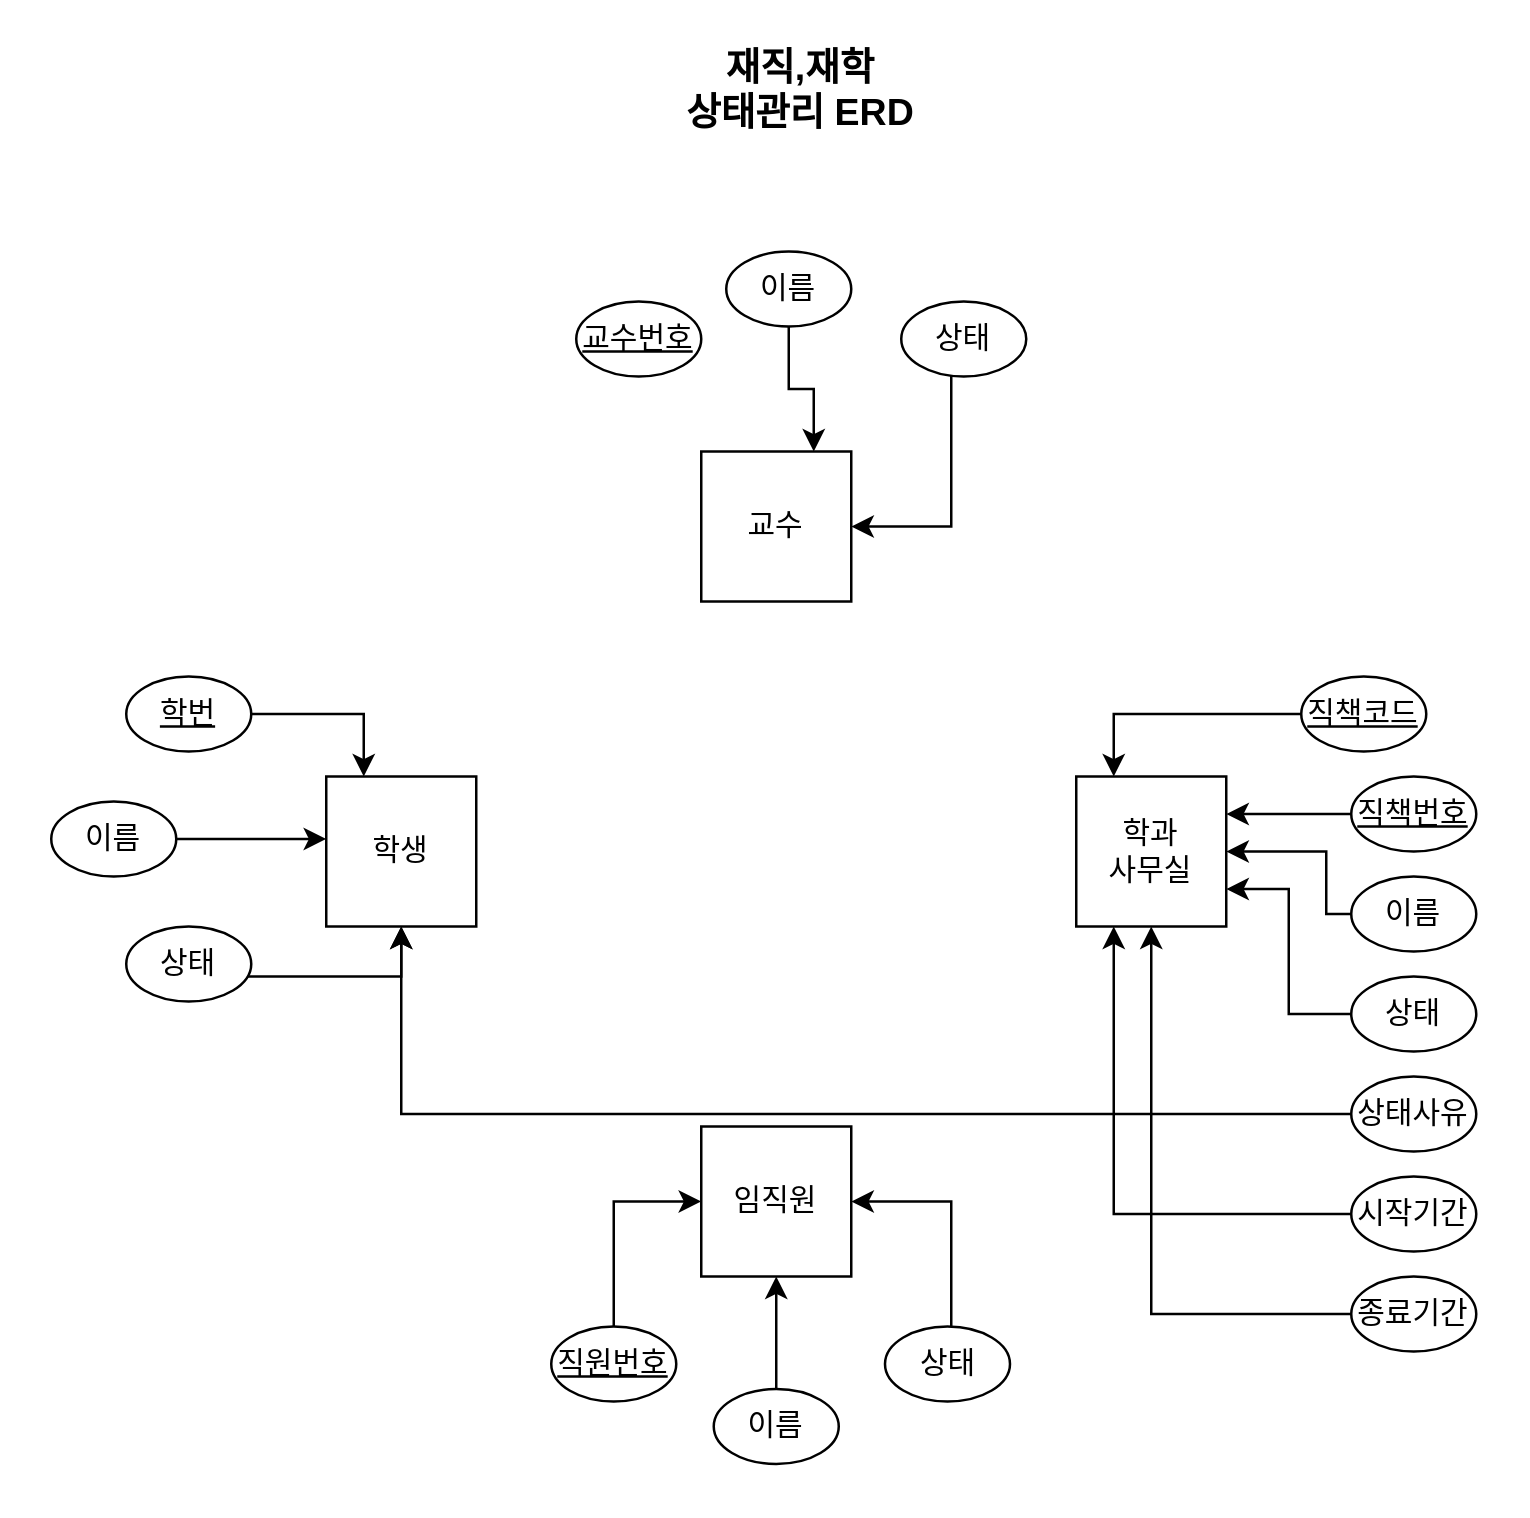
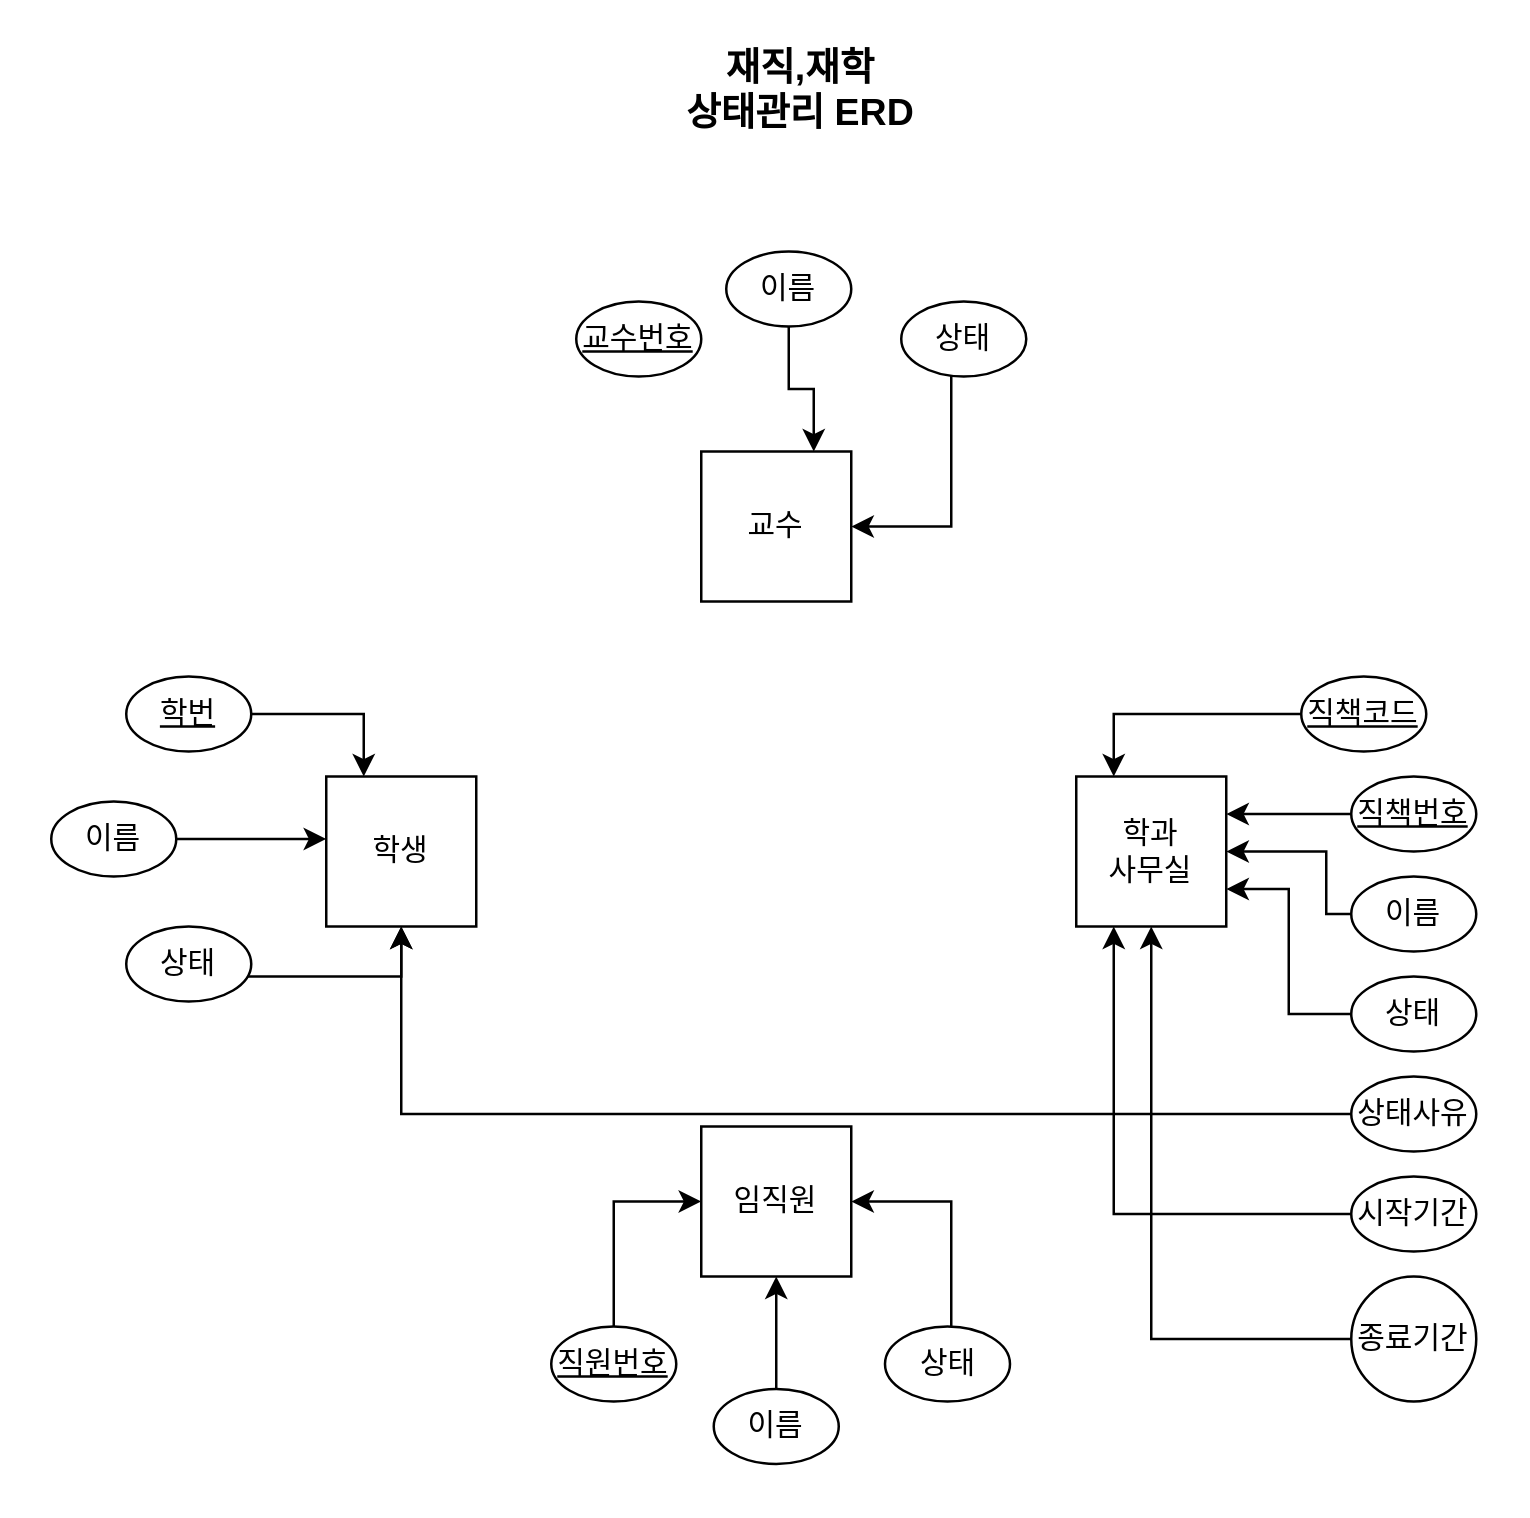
node "종료기간": size 125x75 -> 125x125
